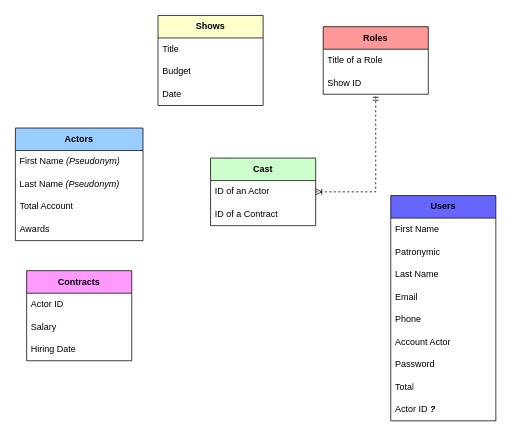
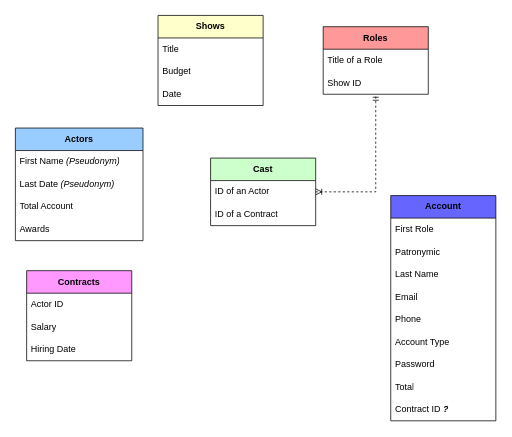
node "Last Name (Pseudonym)": label "Last Name (Pseudonym)" -> "Last Date (Pseudonym)"
node "Users": label "Users" -> "Account"
node "First Name": label "First Name" -> "First Role"
node "Account Actor": label "Account Actor" -> "Account Type"
node "Actor ID ?": label "Actor ID ?" -> "Contract ID ?"
